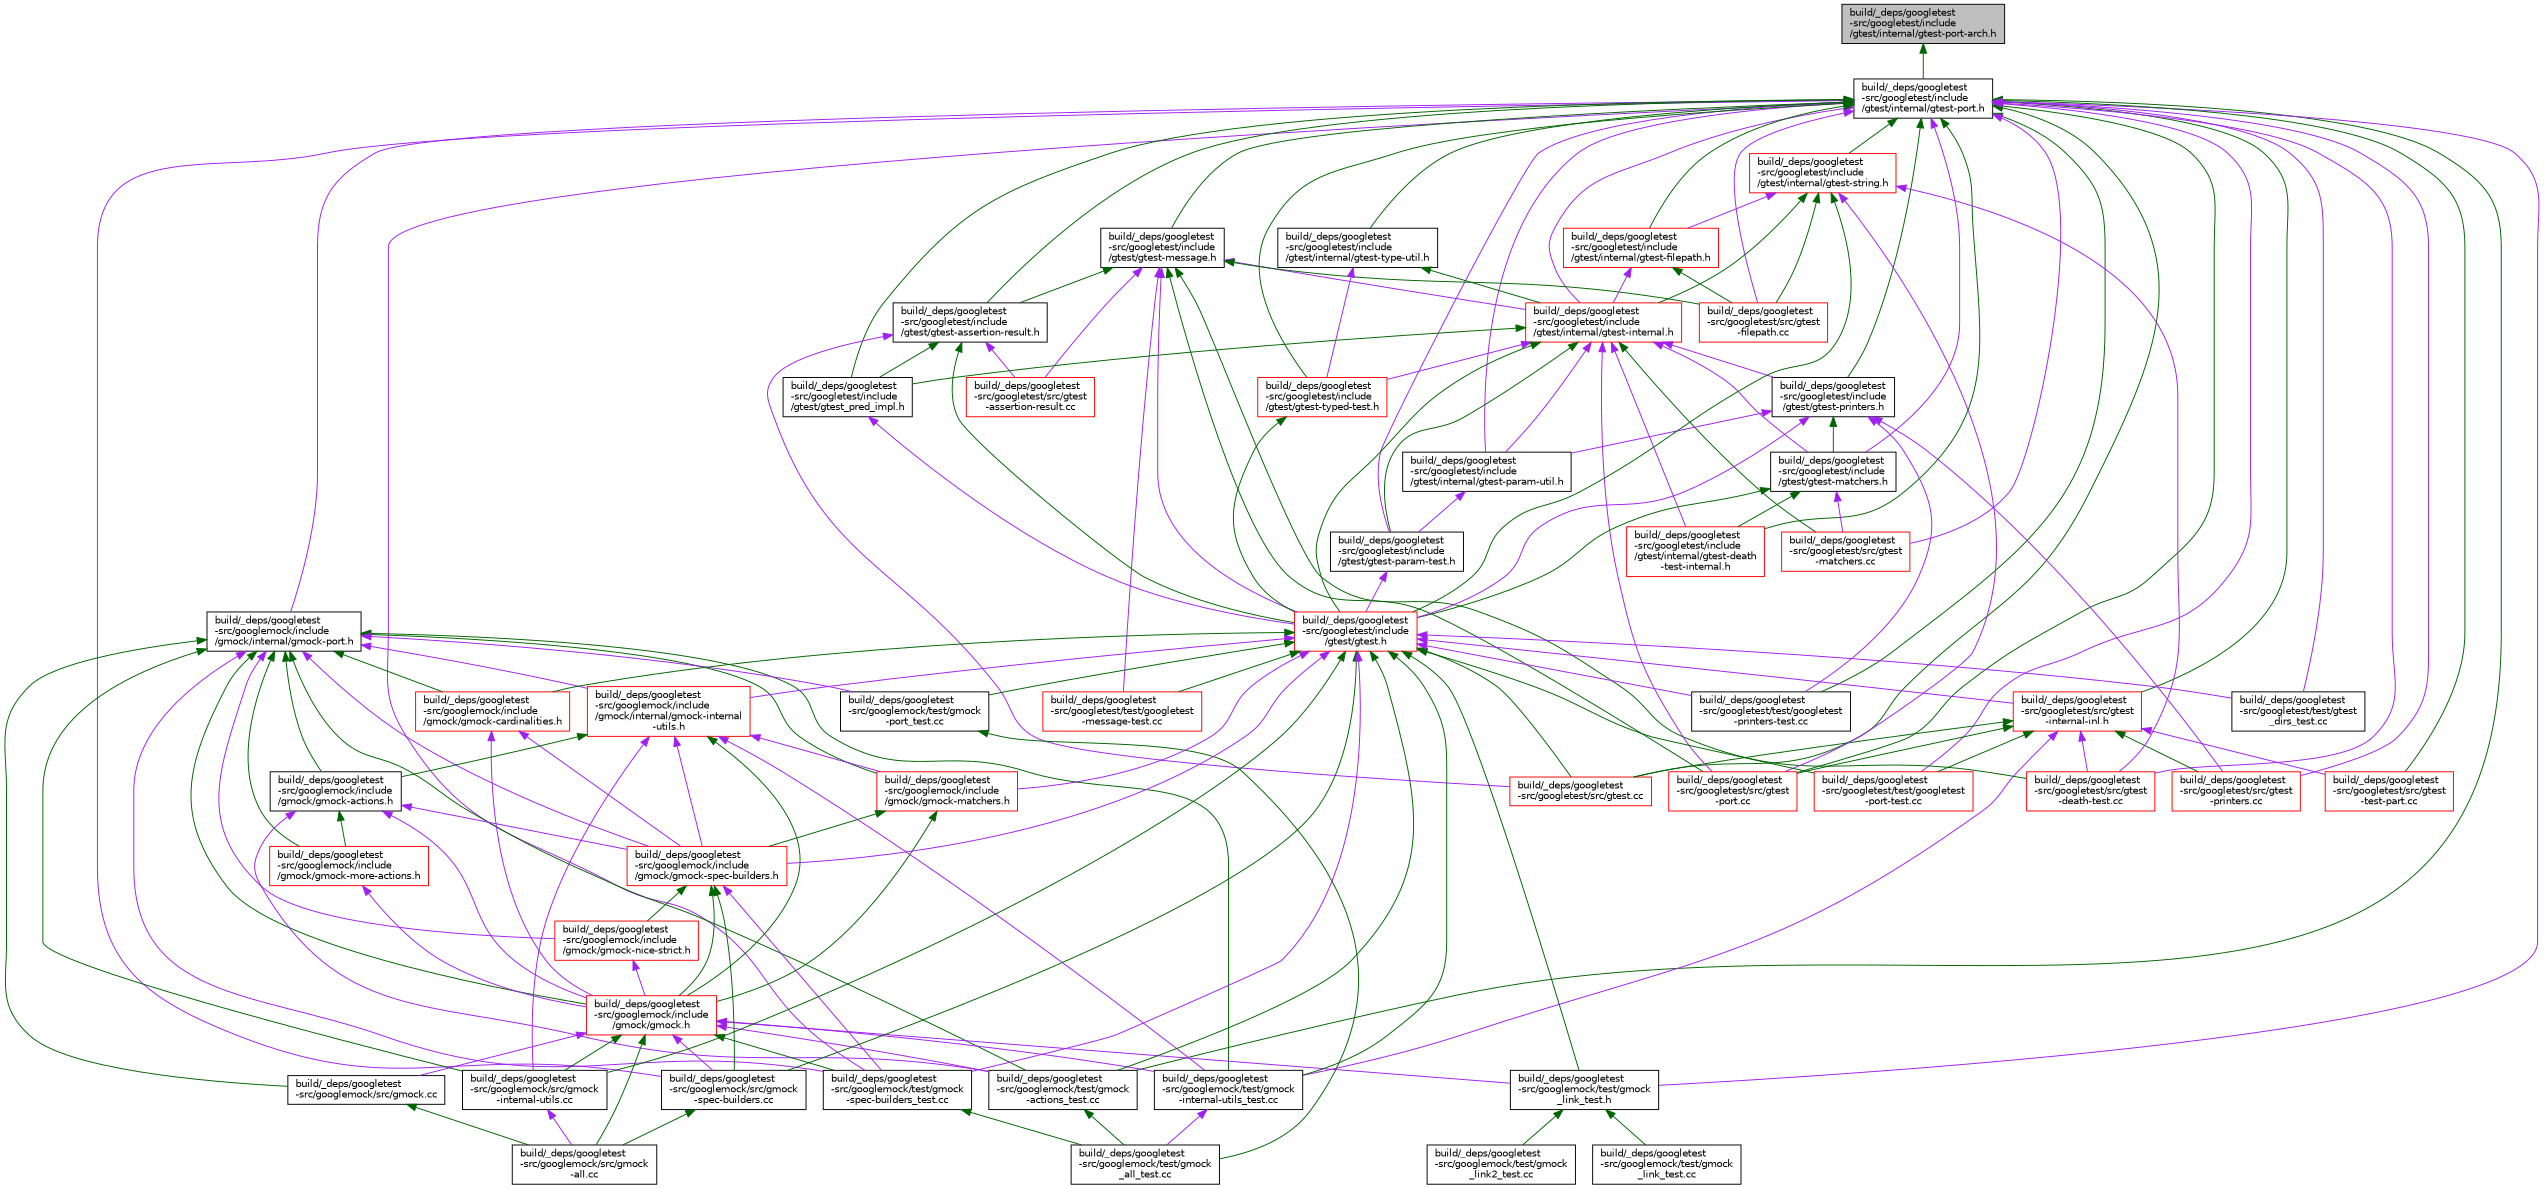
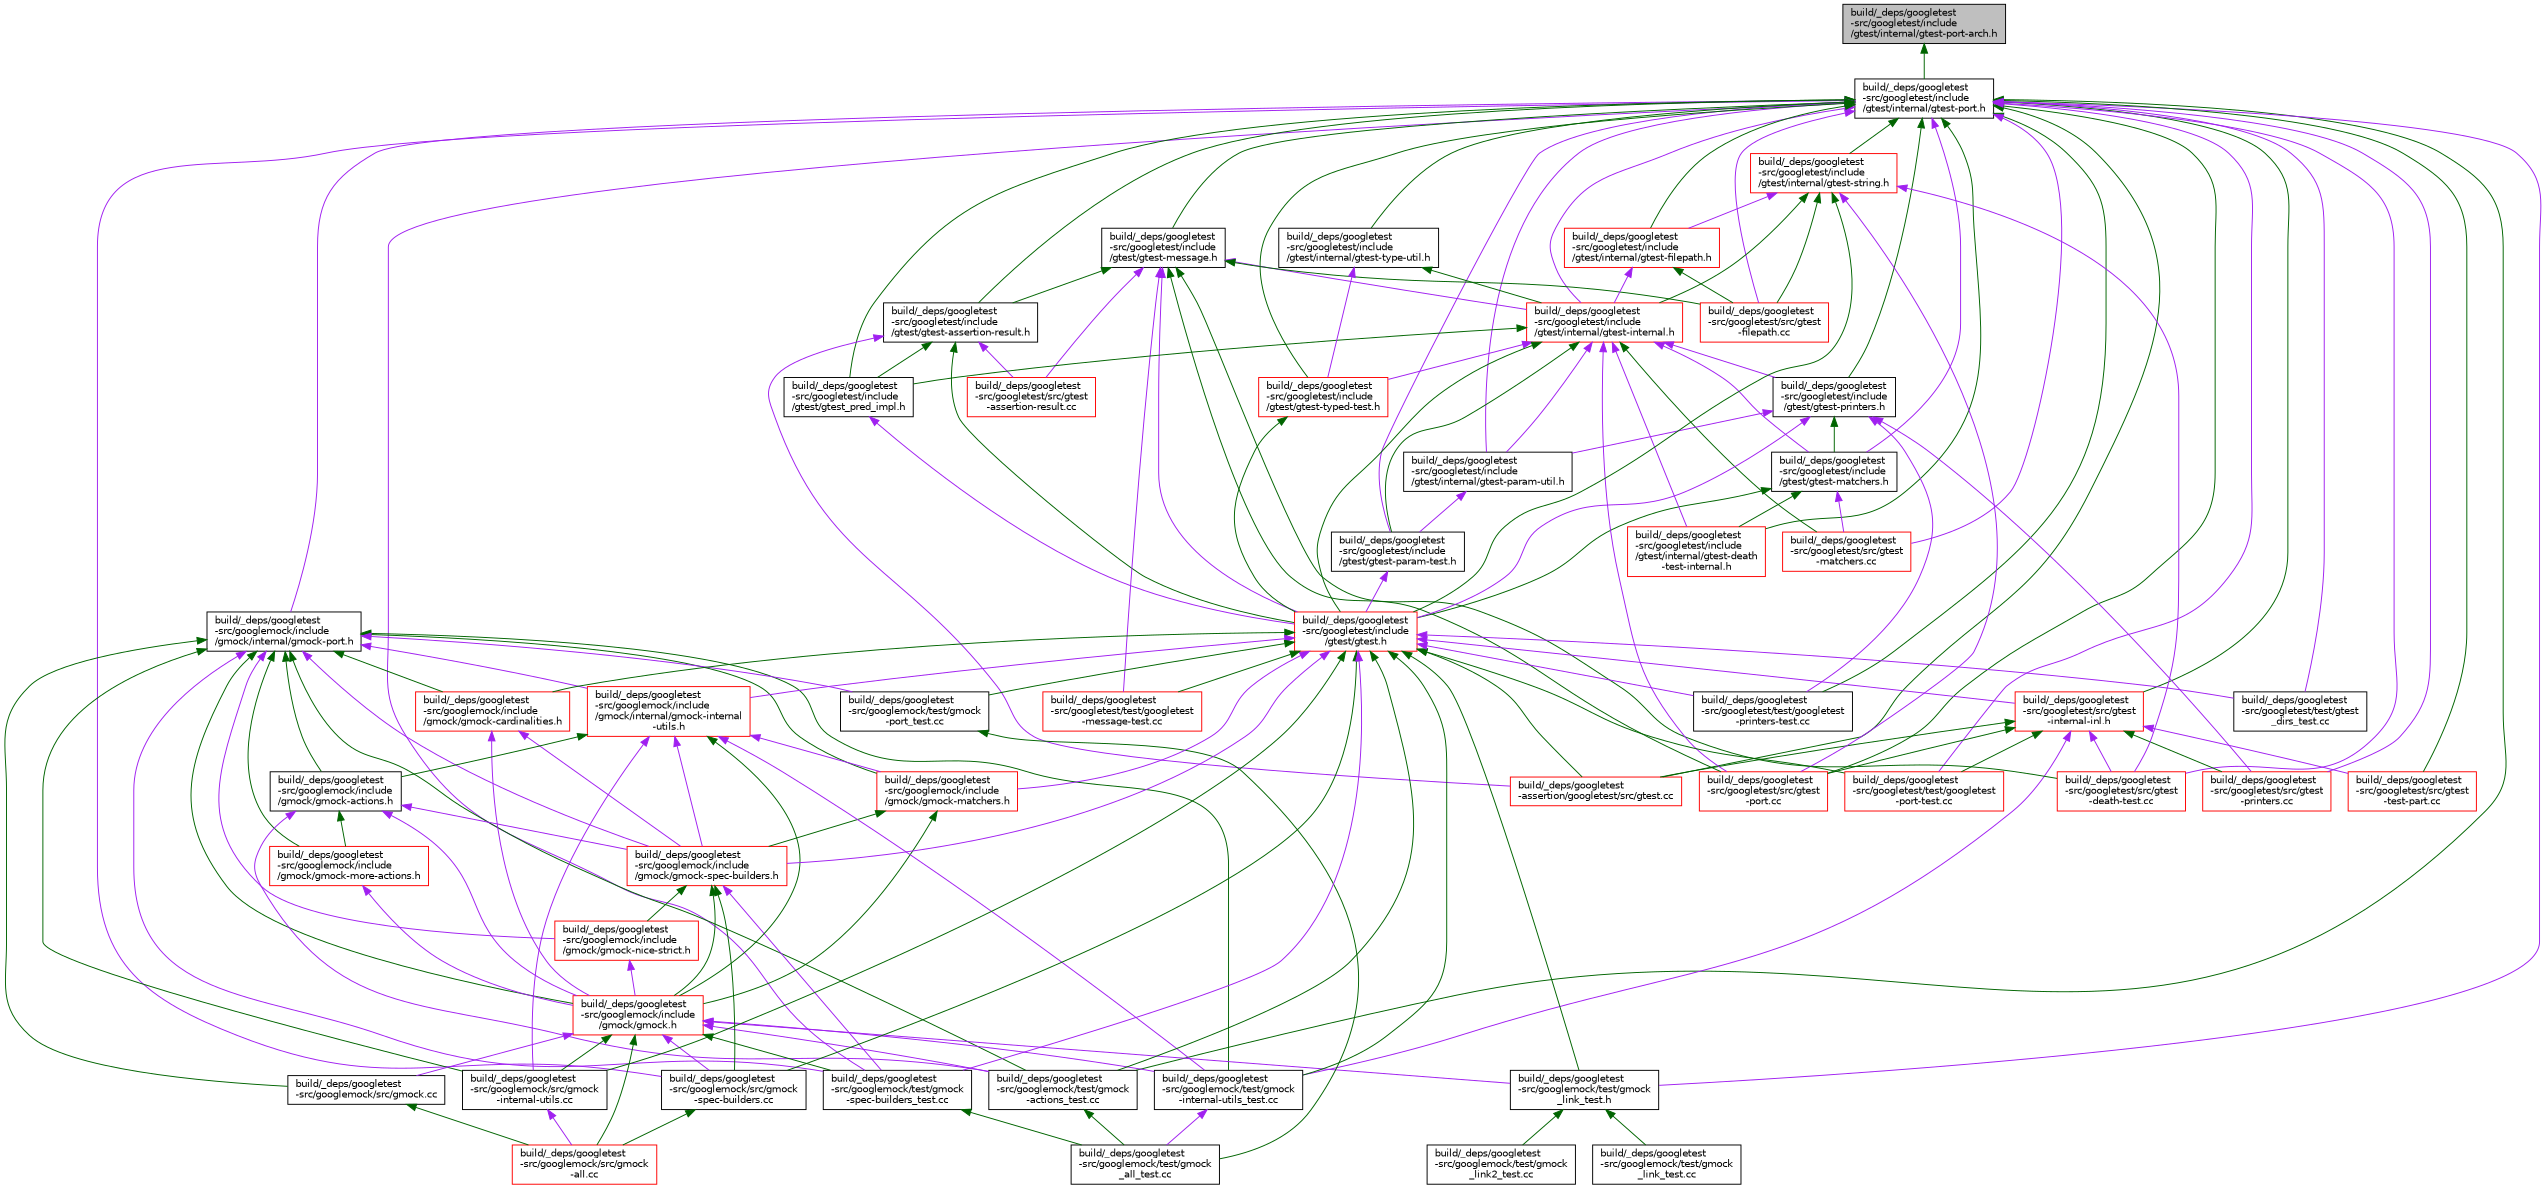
node "build/_deps/googletest -src/googletest/src/gtest.cc": label "build/_deps/googletest -src/googletest/src/gtest.cc" -> "build/_deps/googletest -assertion/googletest/src/gtest.cc"
node "build/_deps/googletest -src/googlemock/src/gmock -all.cc": color black -> red
